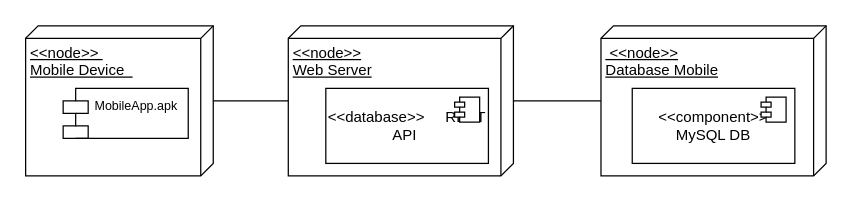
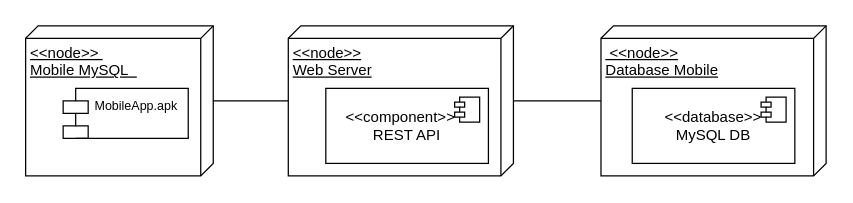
node "<<node>> Mobile Device": label "<<node>> Mobile Device" -> "<<node>> Mobile MySQL"
node "<<database>> REST API": label "<<database>> REST API" -> "<<component>> REST API"
node "<<component>> MySQL DB": label "<<component>> MySQL DB" -> "<<database>> MySQL DB"
